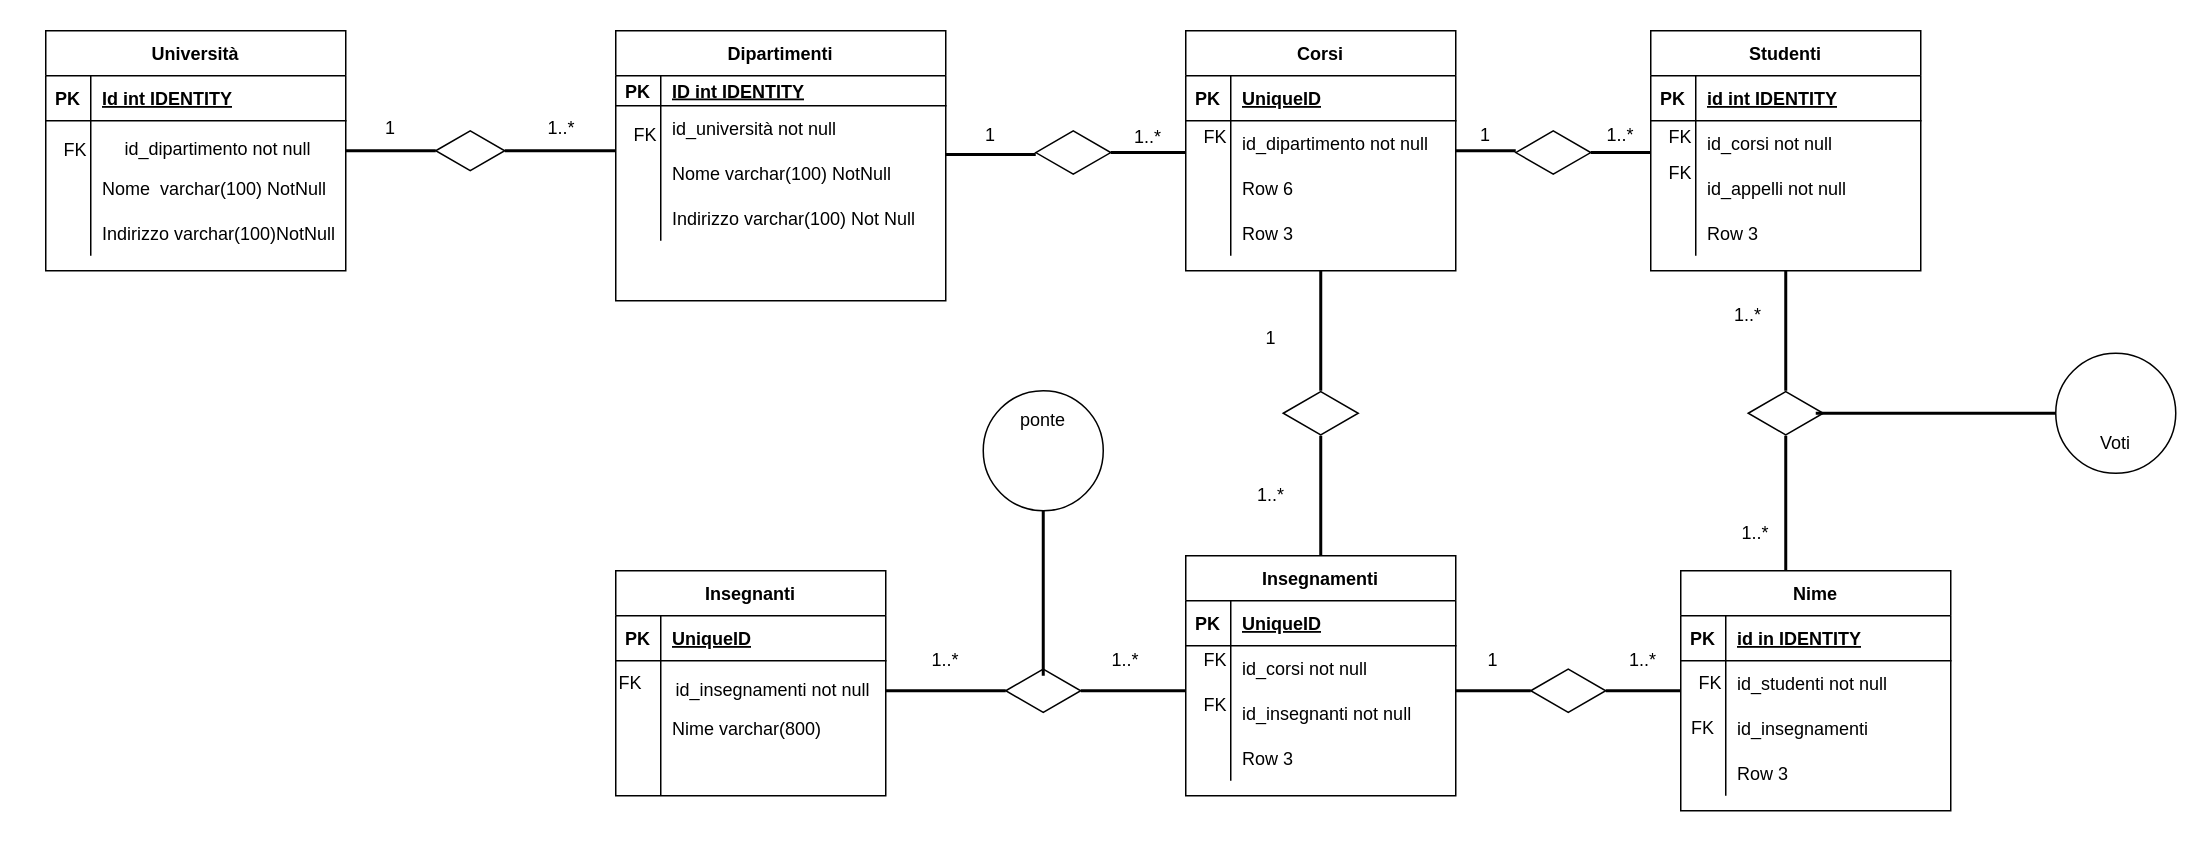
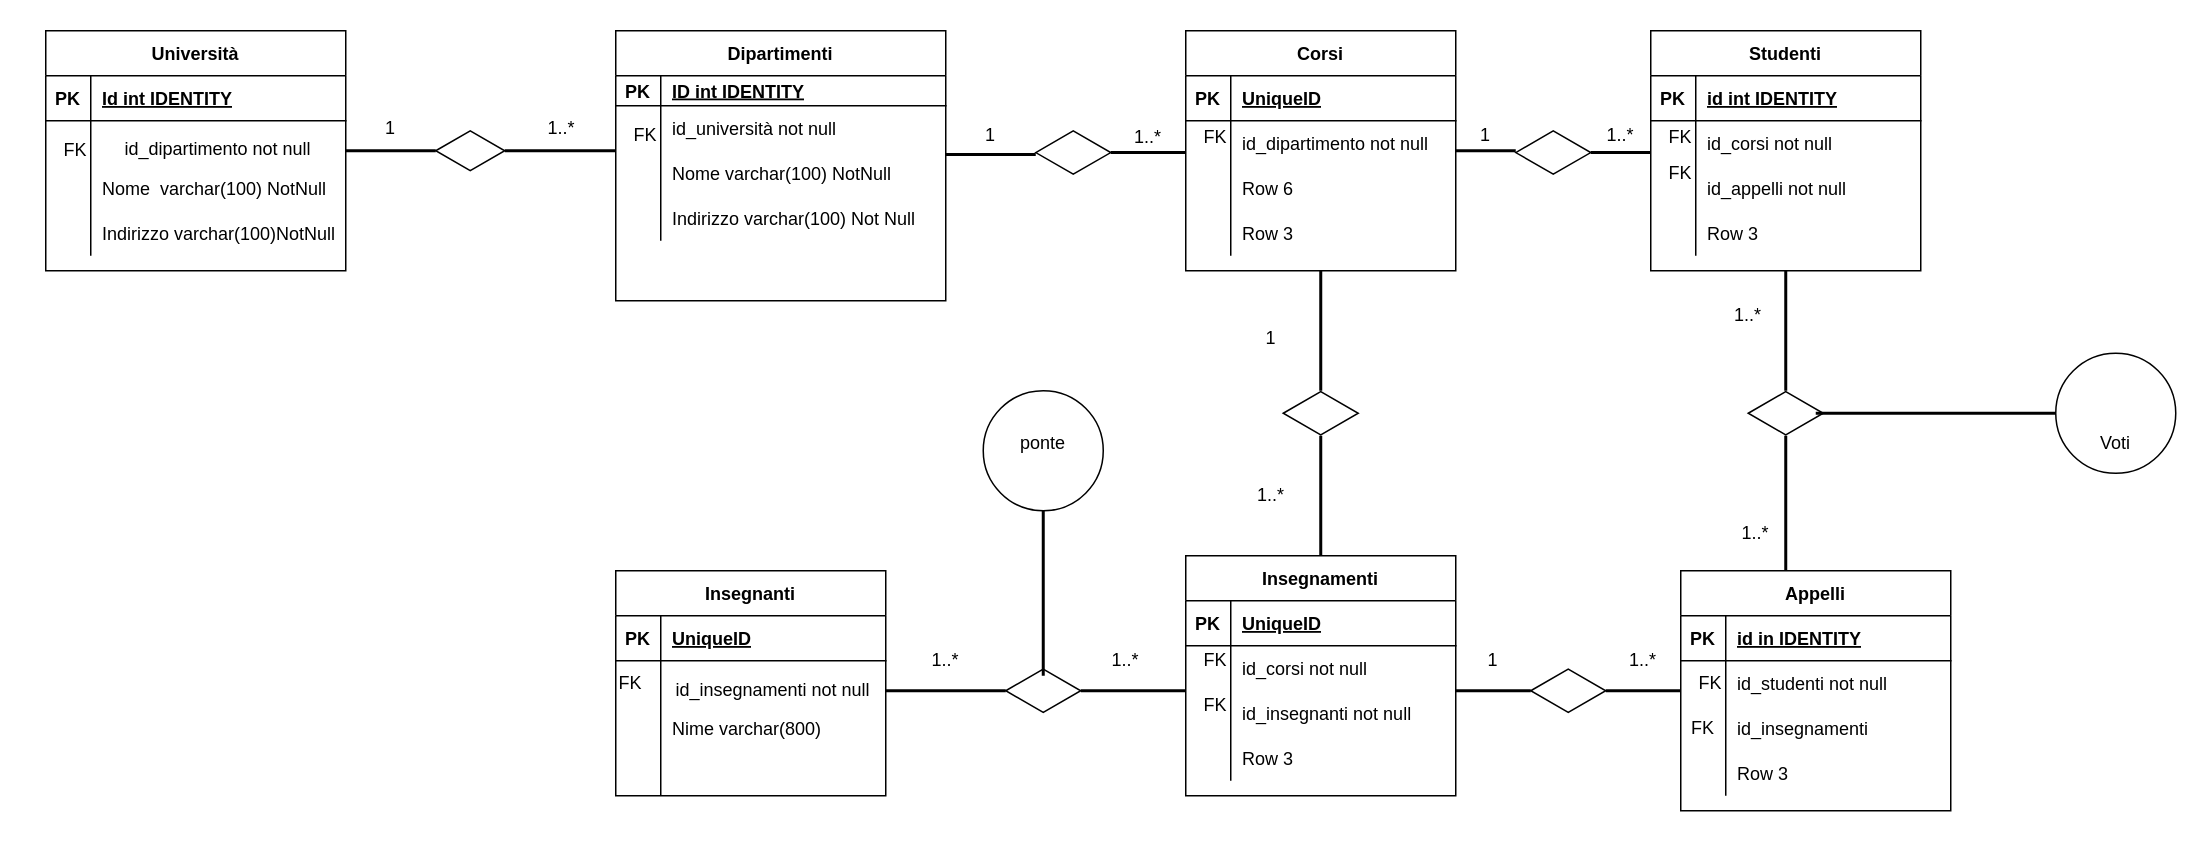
node "ponte": moved (1043, 421) -> (1043, 443)
node "Nime": label "Nime" -> "Appelli"
